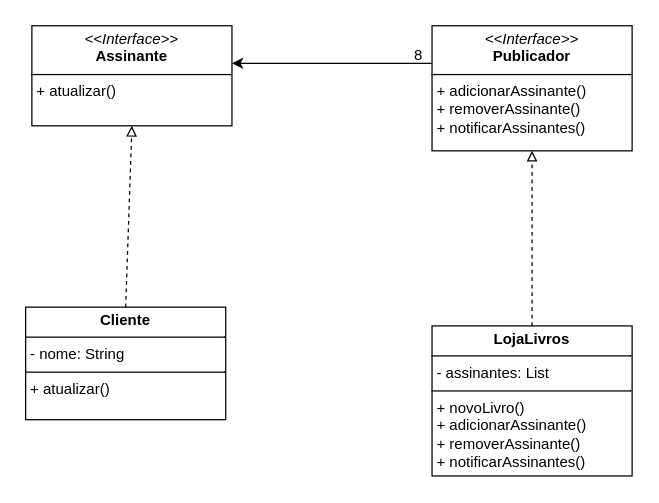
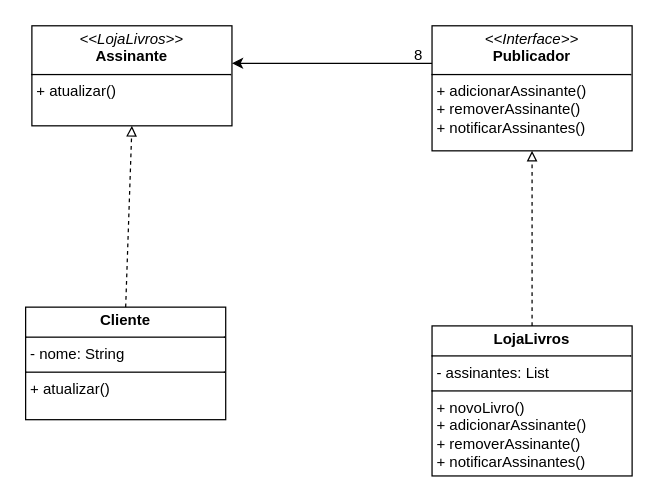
node "<<Interface>> Assinante + atualizar()": label "<<Interface>> Assinante + atualizar()" -> "<<LojaLivros>> Assinante + atualizar()"
